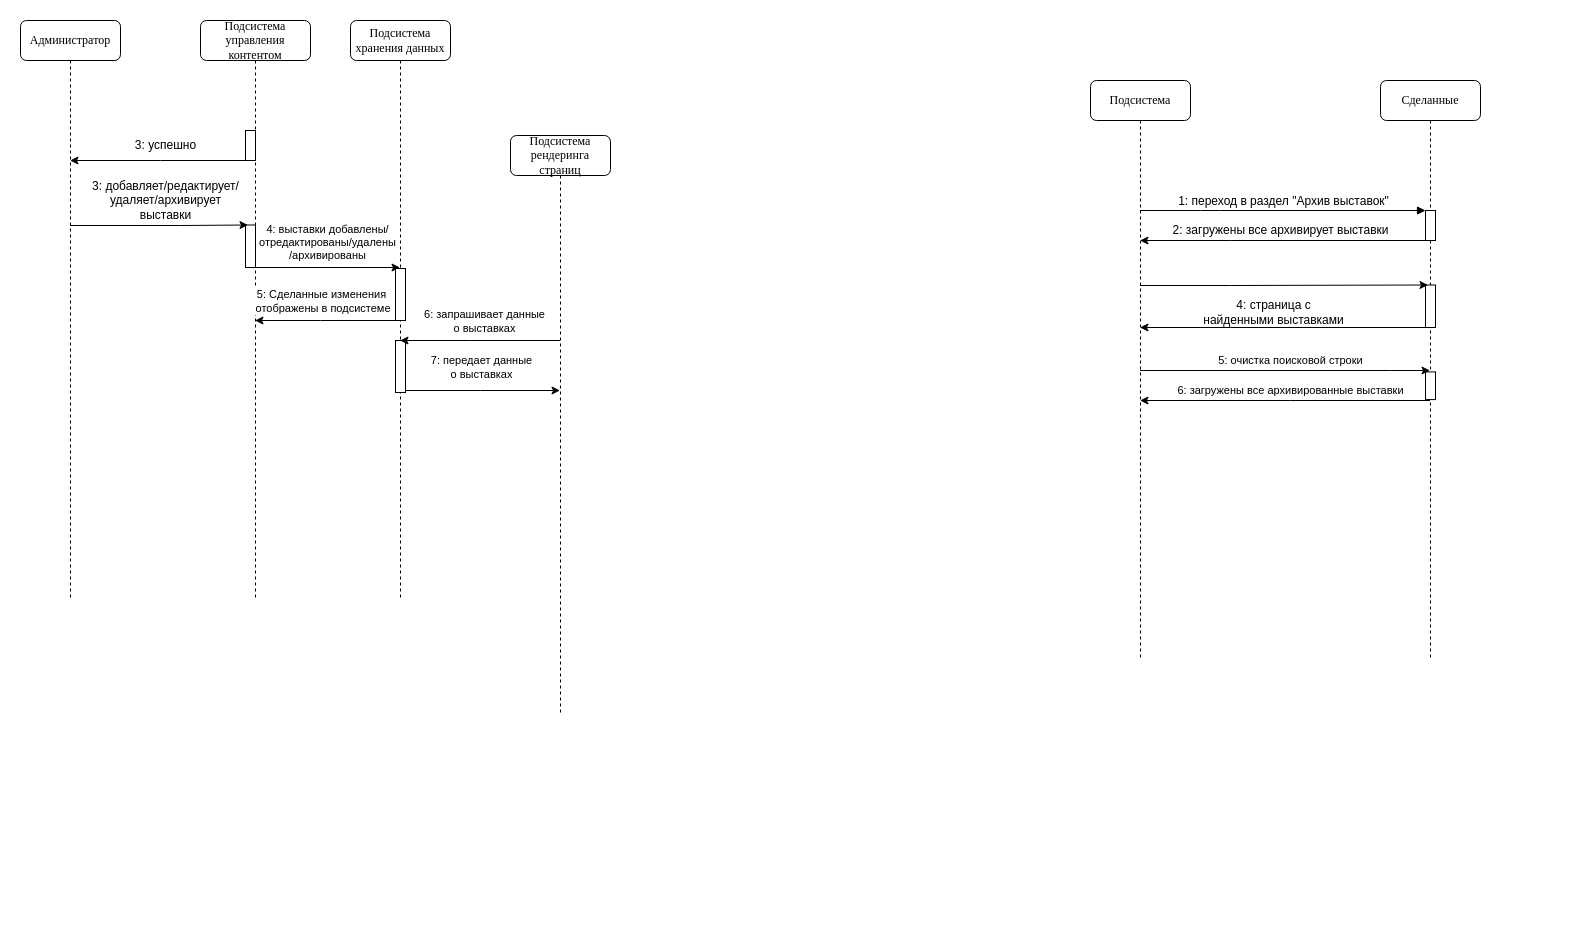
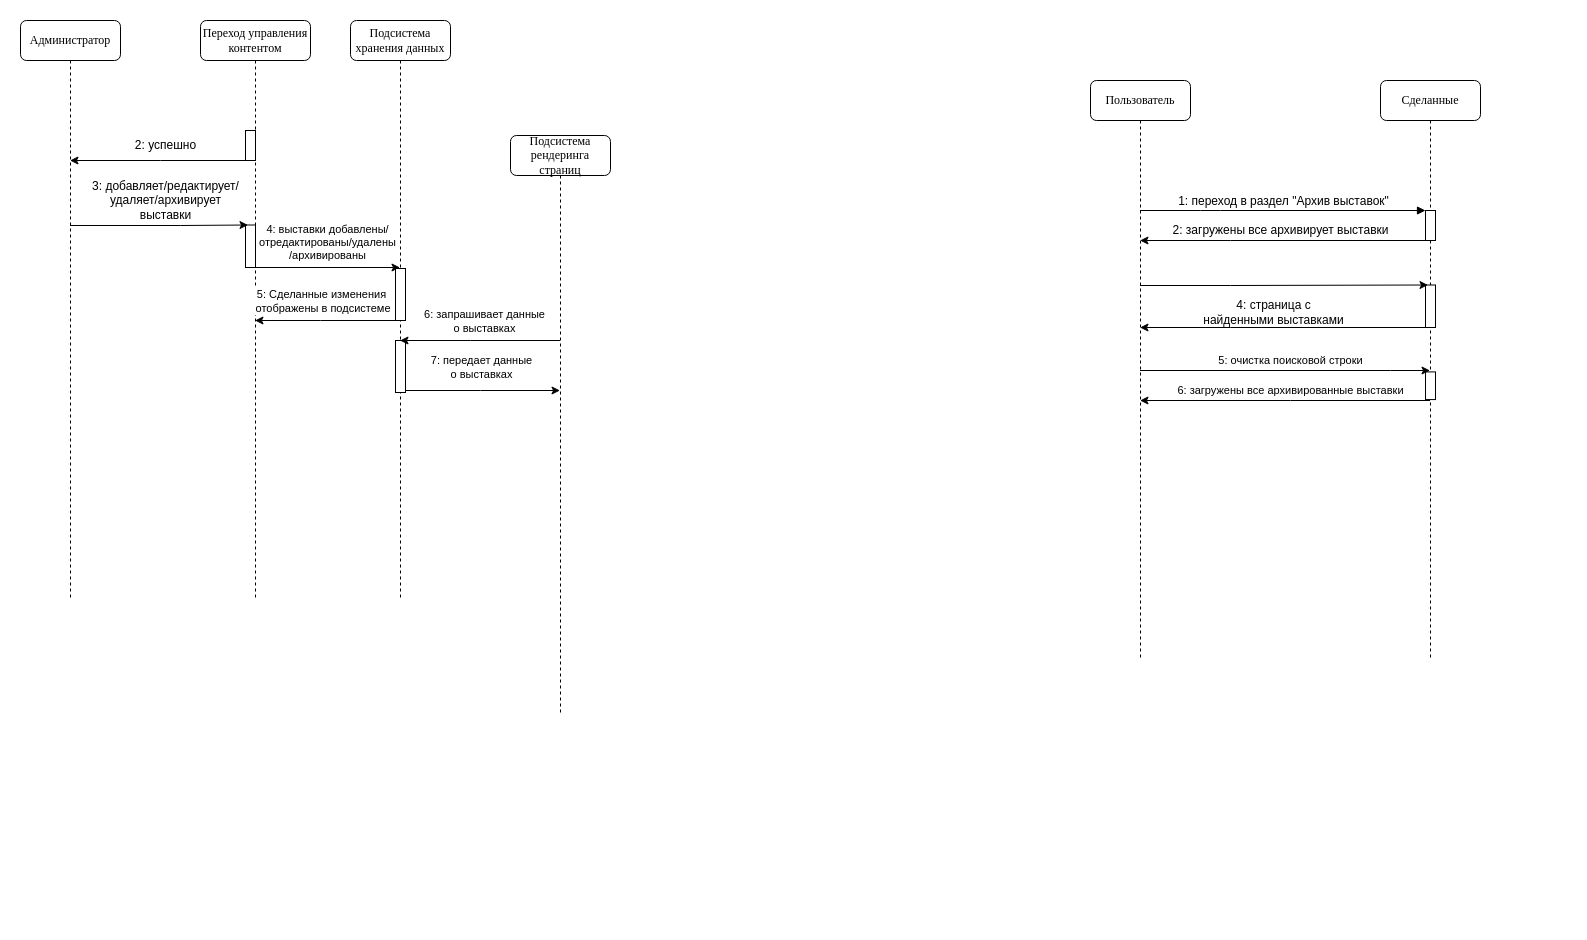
node "Подсистема управления контентом": label "Подсистема управления контентом" -> "Переход управления контентом"
node "Подсистема": label "Подсистема" -> "Пользователь"
node "3: успешно": label "3: успешно" -> "2: успешно"
